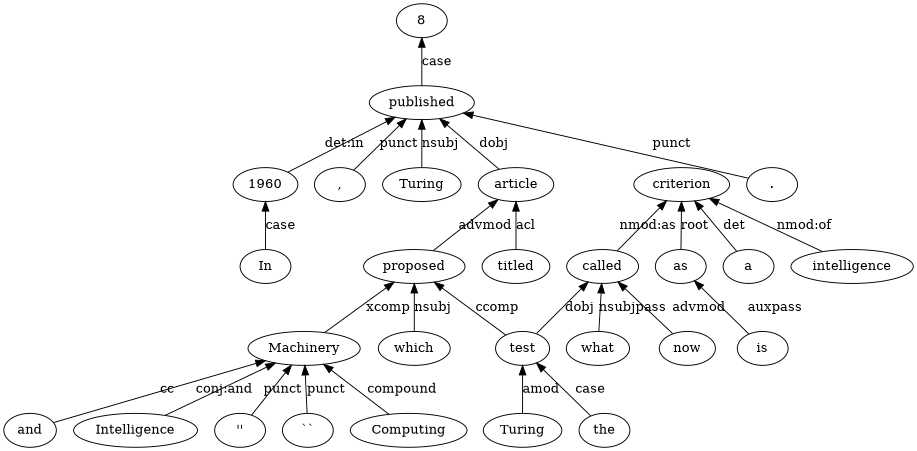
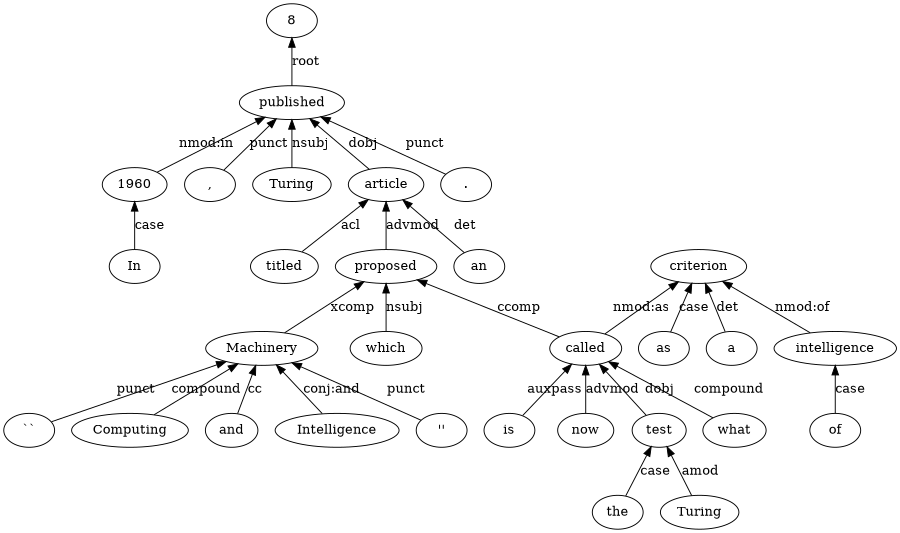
edge "published" -> "8": label "case" -> "root"
edge "1960" -> "published": label "det:in" -> "nmod:in"
edge "as" -> "criterion": label "root" -> "case"
node "an": added
edge "what" -> "called": label "nsubjpass" -> "compound"
edge "test" -> "proposed": now "called" -> "proposed"
edge "is" -> "as": now "is" -> "called"
node "of": added
